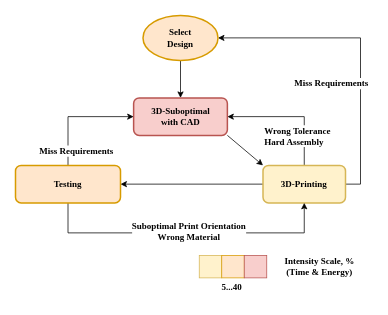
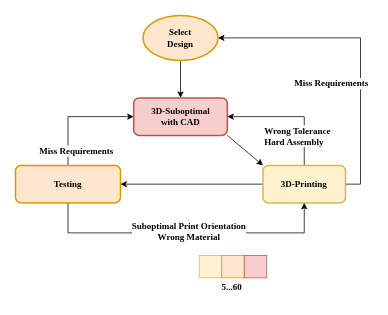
node "Intensity Scale, % (Time & Energy)": removed
node "5...40": label "5...40" -> "5...60"
